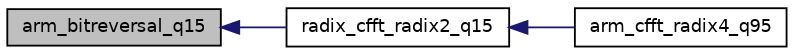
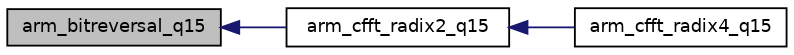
node "radix_cfft_radix2_q15": label "radix_cfft_radix2_q15" -> "arm_cfft_radix2_q15"
node "arm_cfft_radix4_q95": label "arm_cfft_radix4_q95" -> "arm_cfft_radix4_q15"
